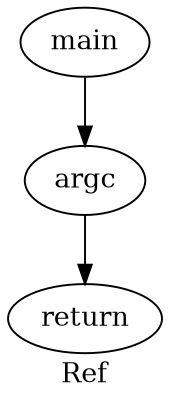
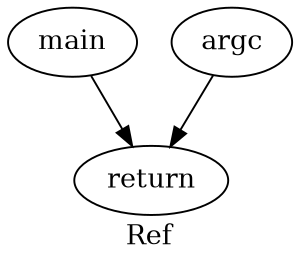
edge "main" -> "argc": now "main" -> "return"
